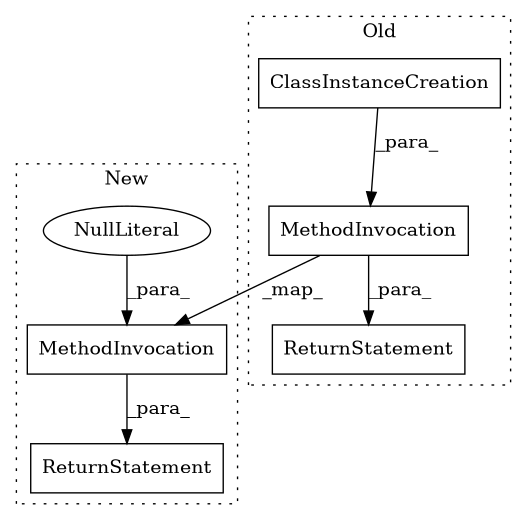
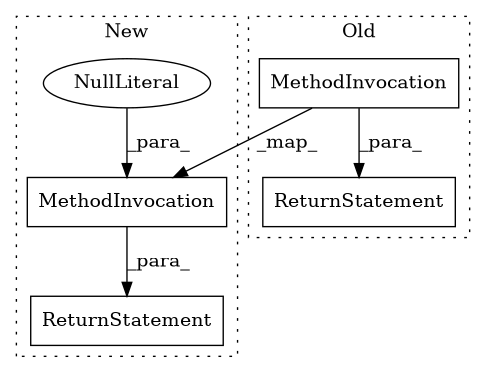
node "ClassInstanceCreation": removed
